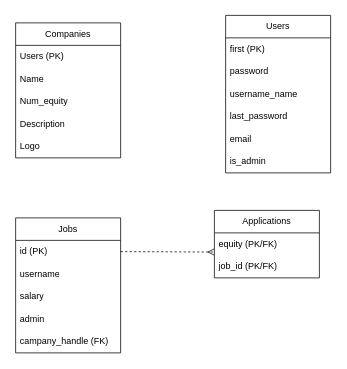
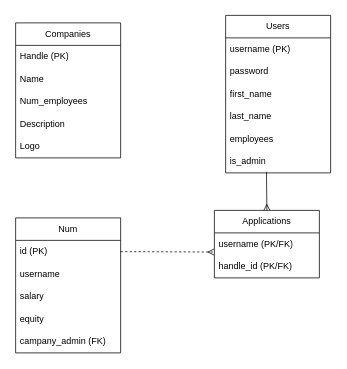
node "first (PK)": label "first (PK)" -> "username (PK)"
node "Users (PK)": label "Users (PK)" -> "Handle (PK)"
node "username_name": label "username_name" -> "first_name"
node "Num_equity": label "Num_equity" -> "Num_employees"
node "last_password": label "last_password" -> "last_name"
node "email": label "email" -> "employees"
edge "is_admin" -> "Applications": added
node "Jobs": label "Jobs" -> "Num"
node "equity (PK/FK)": label "equity (PK/FK)" -> "username (PK/FK)"
node "job_id (PK/FK)": label "job_id (PK/FK)" -> "handle_id (PK/FK)"
node "admin": label "admin" -> "equity"
node "campany_handle (FK)": label "campany_handle (FK)" -> "campany_admin (FK)"
